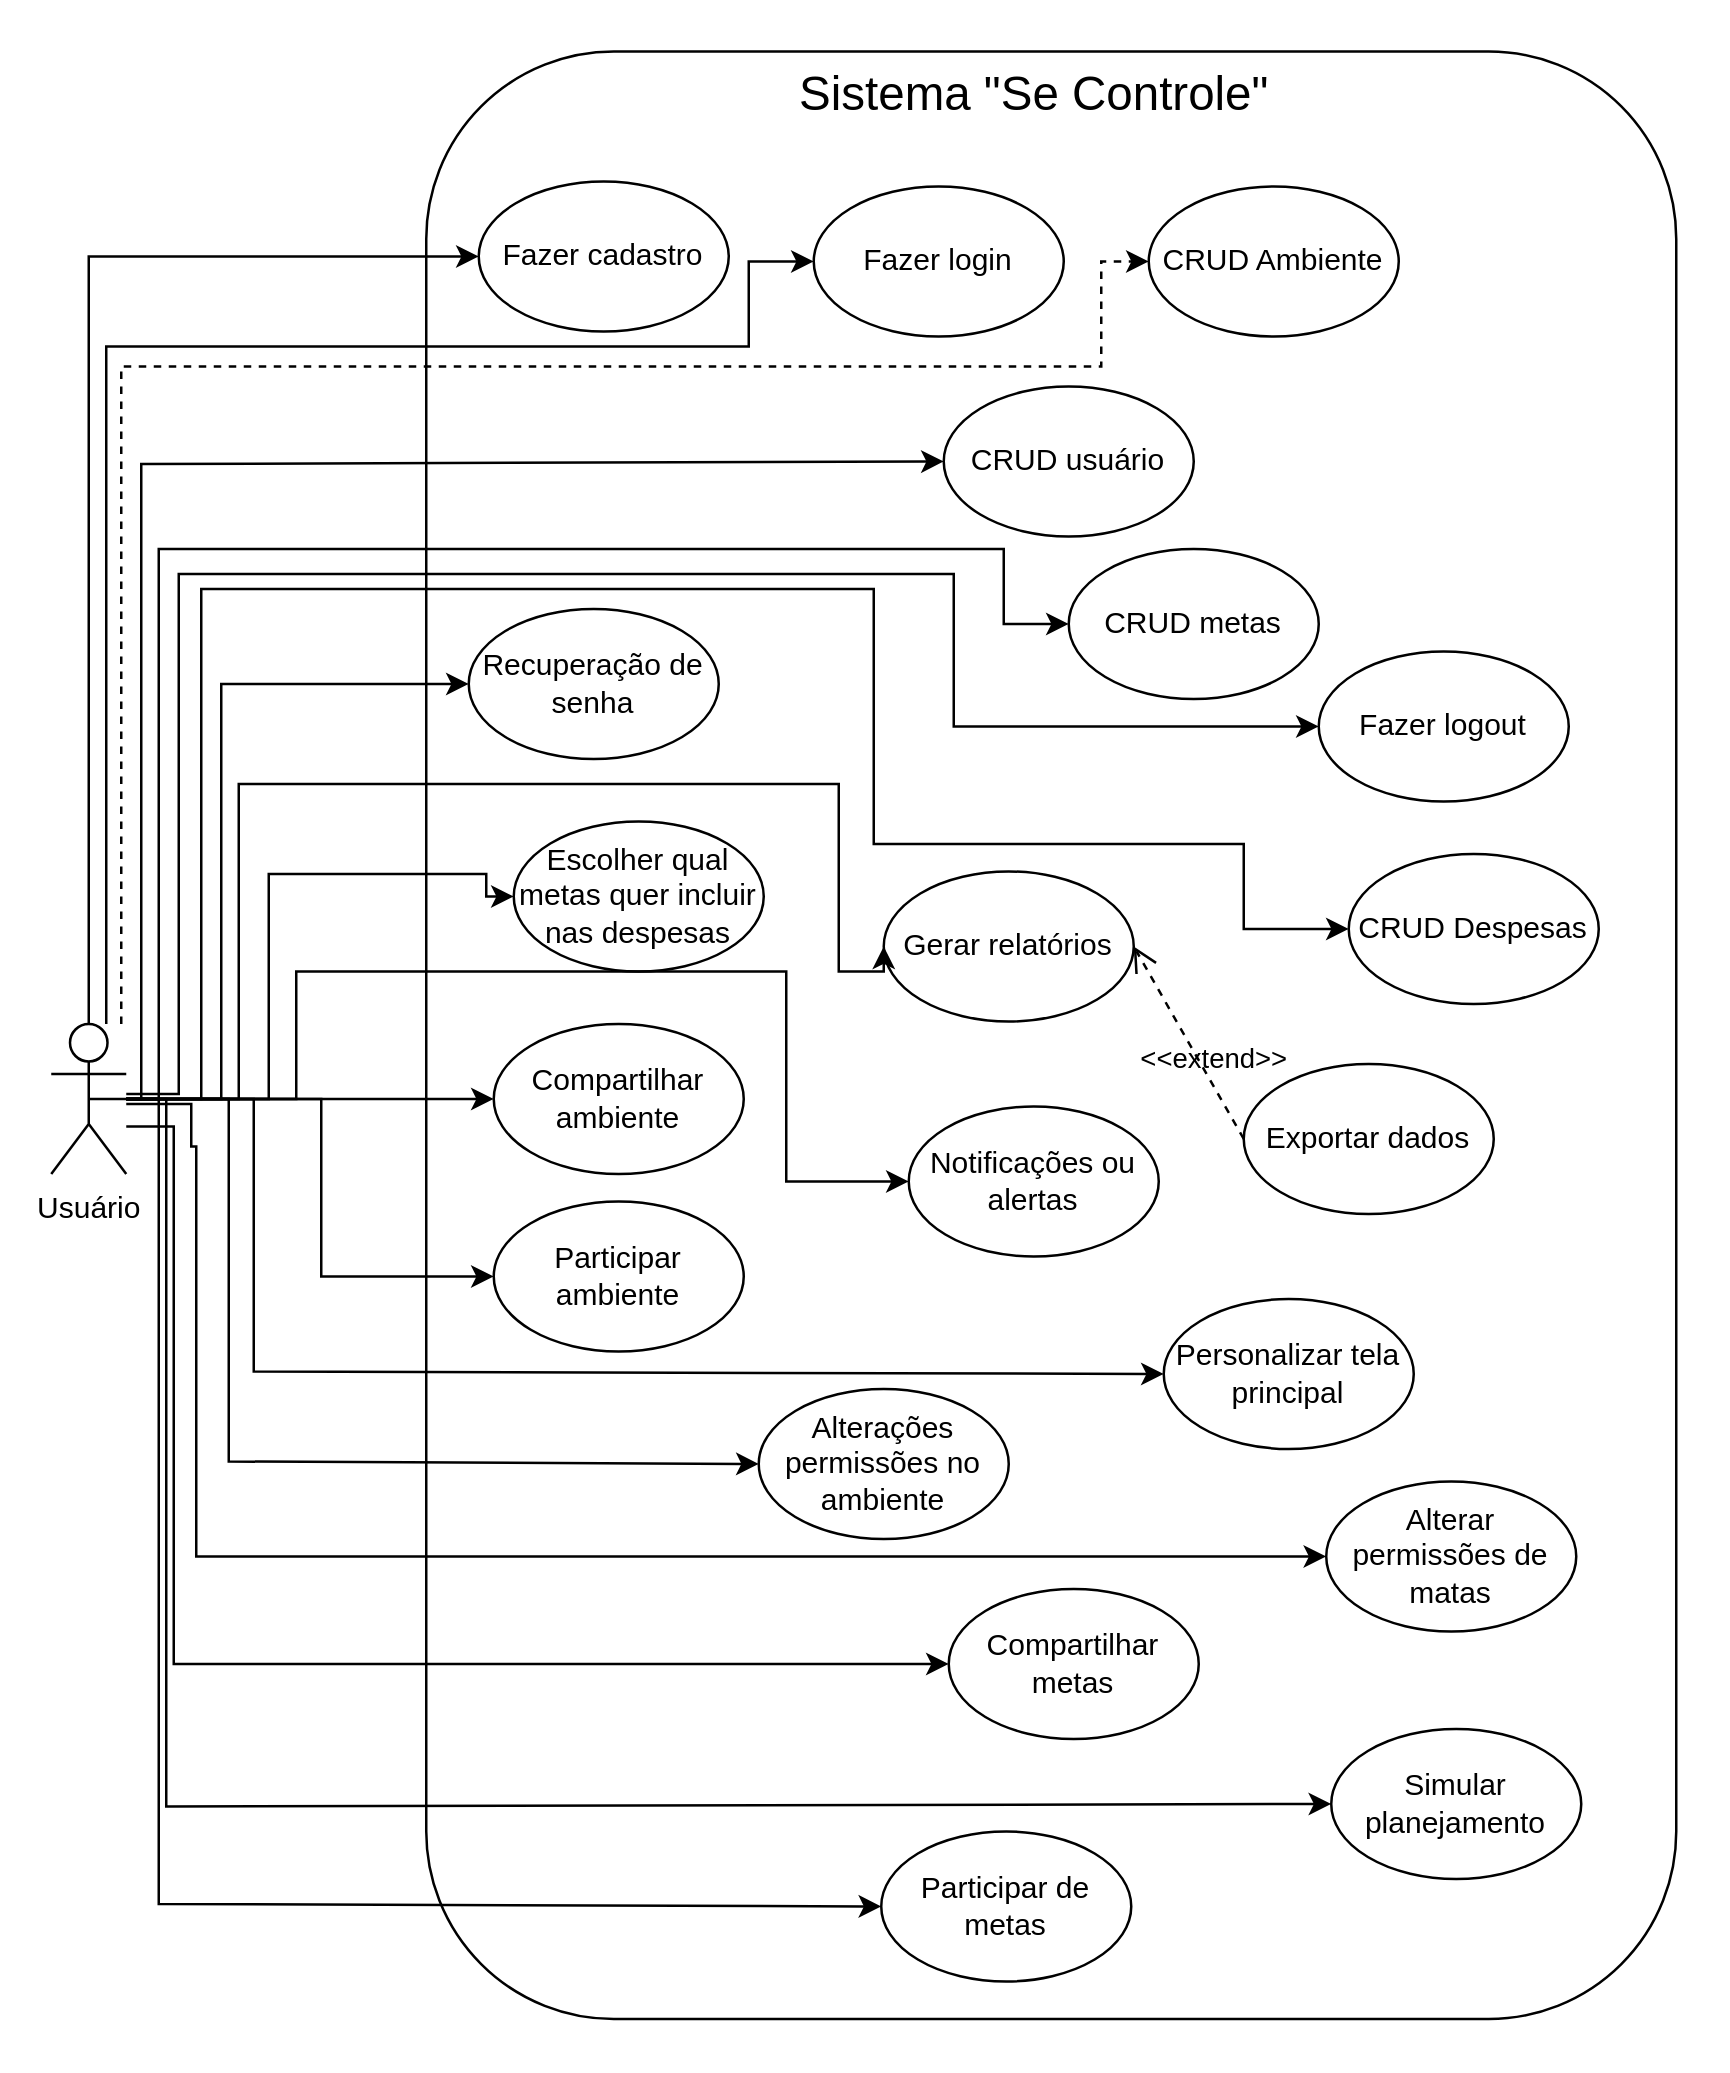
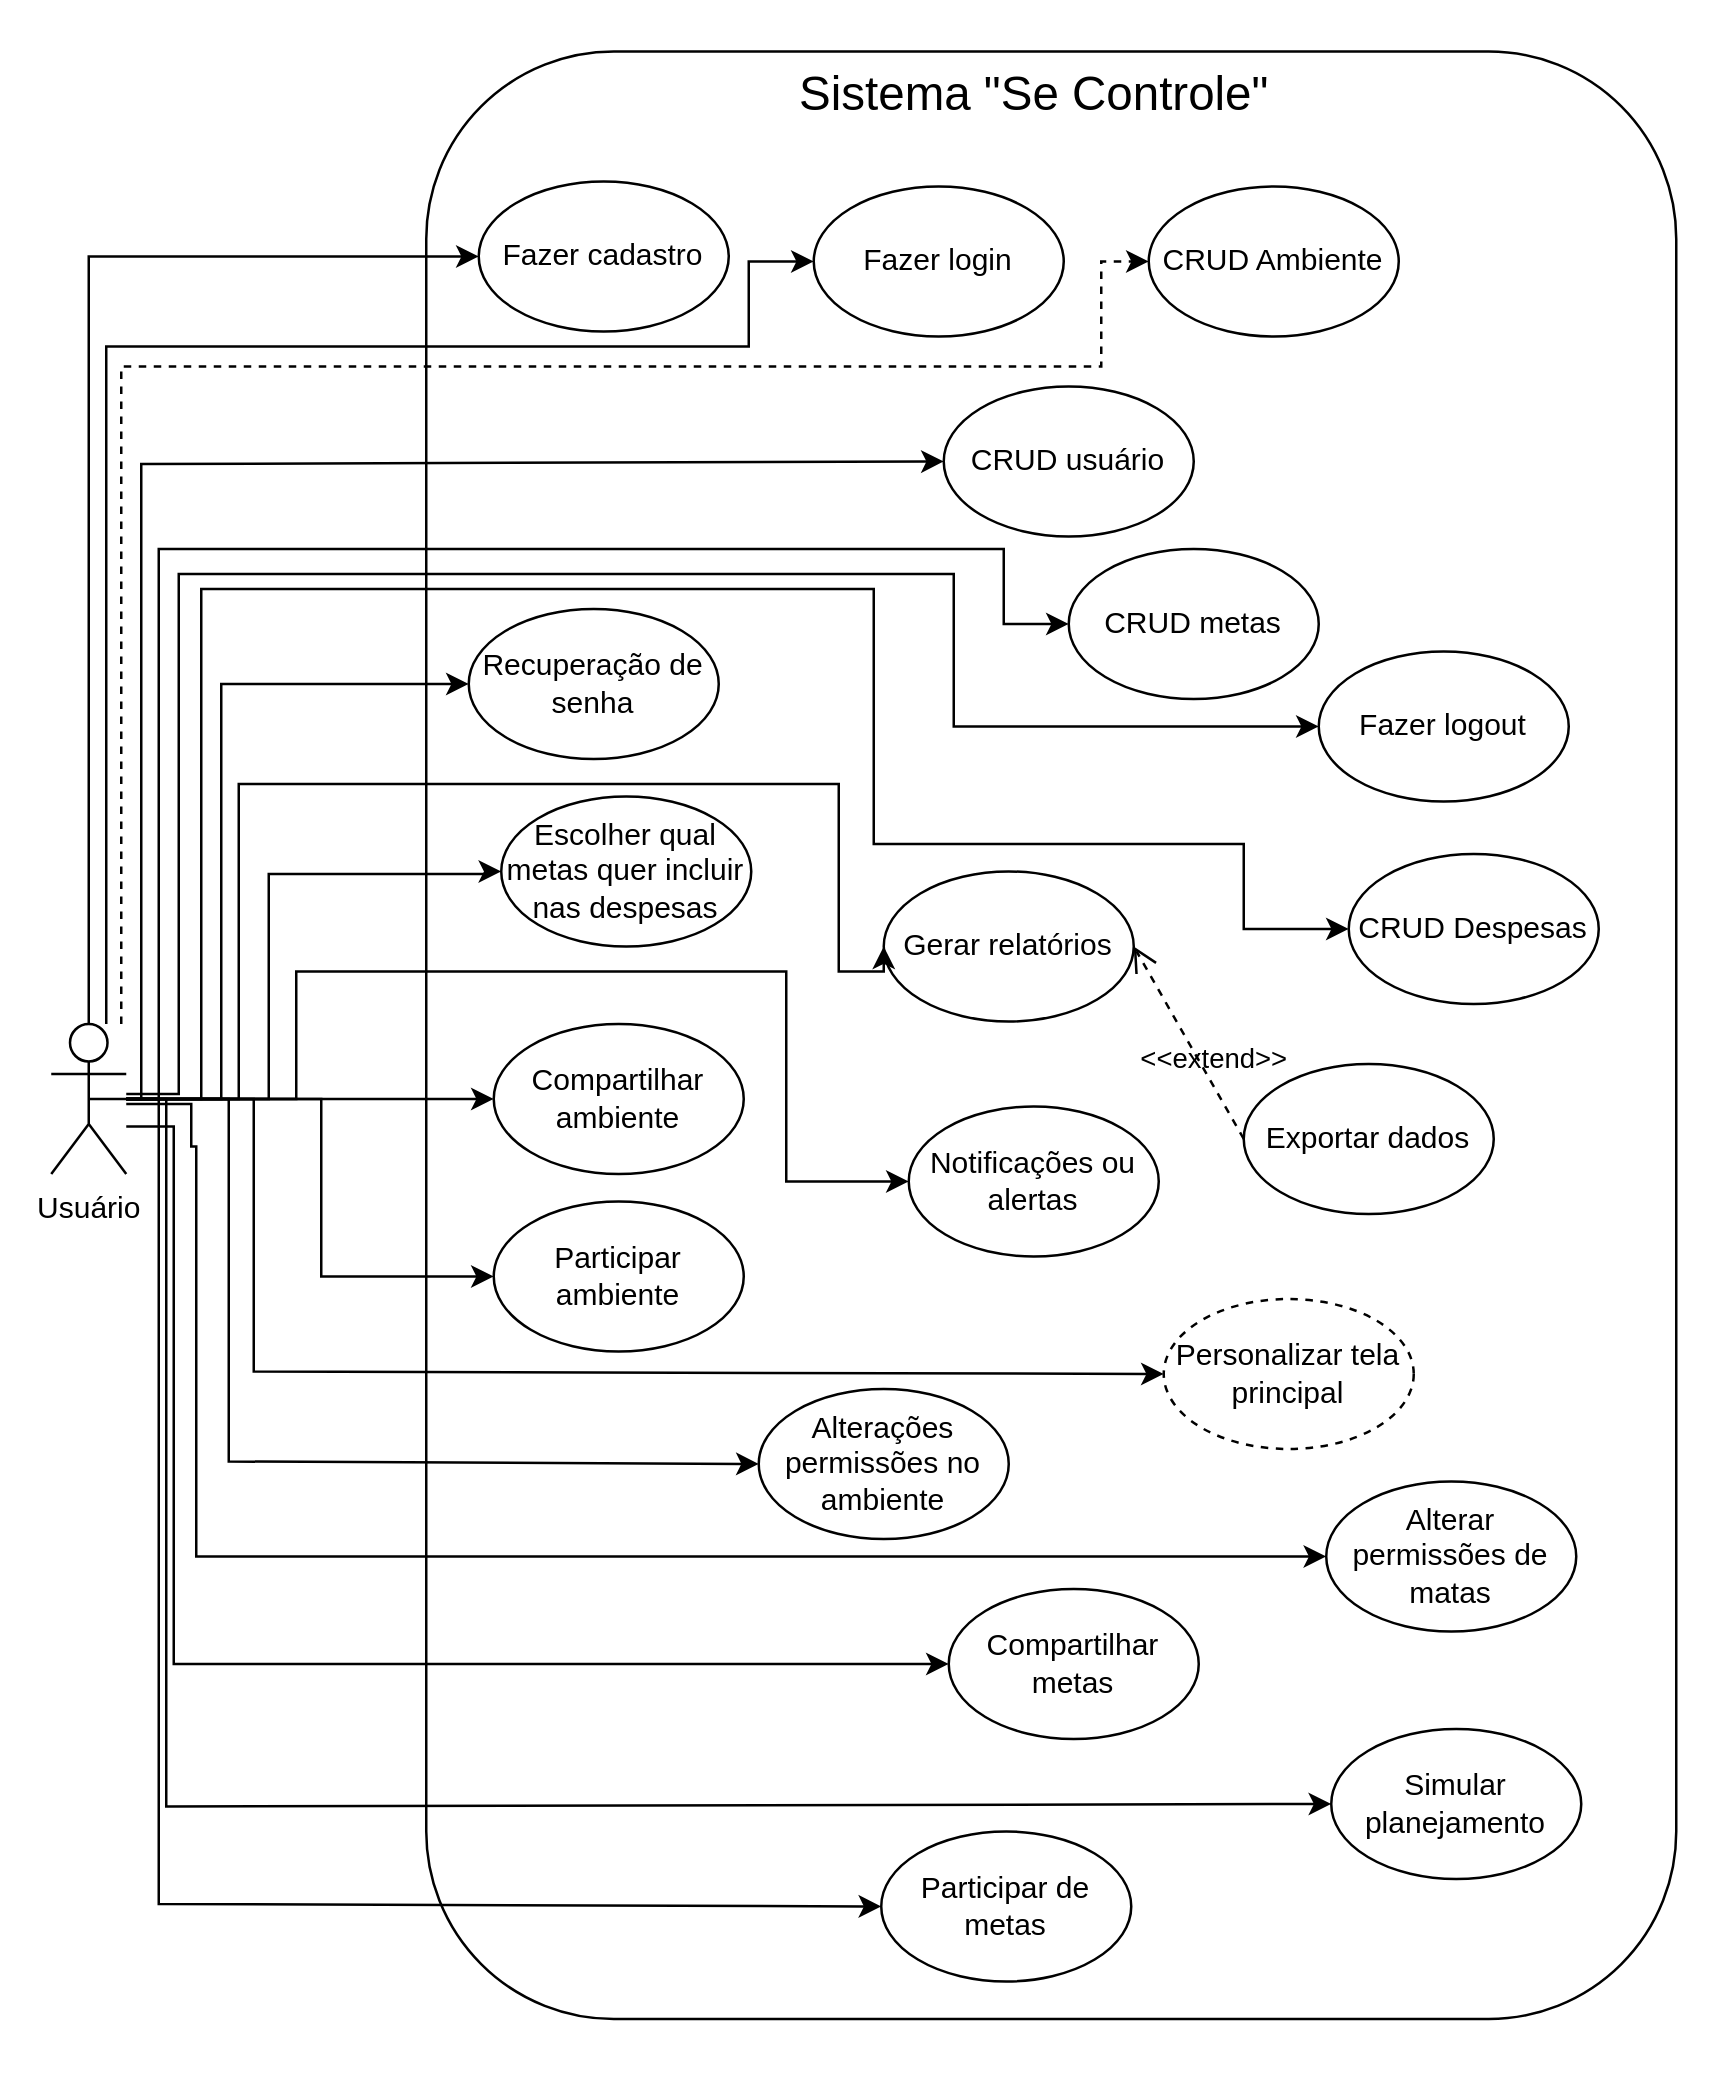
node "Escolher qual metas quer incluir nas despesas": moved (639, 896) -> (626, 871)
node "Personalizar tela principal": style solid -> dashed
